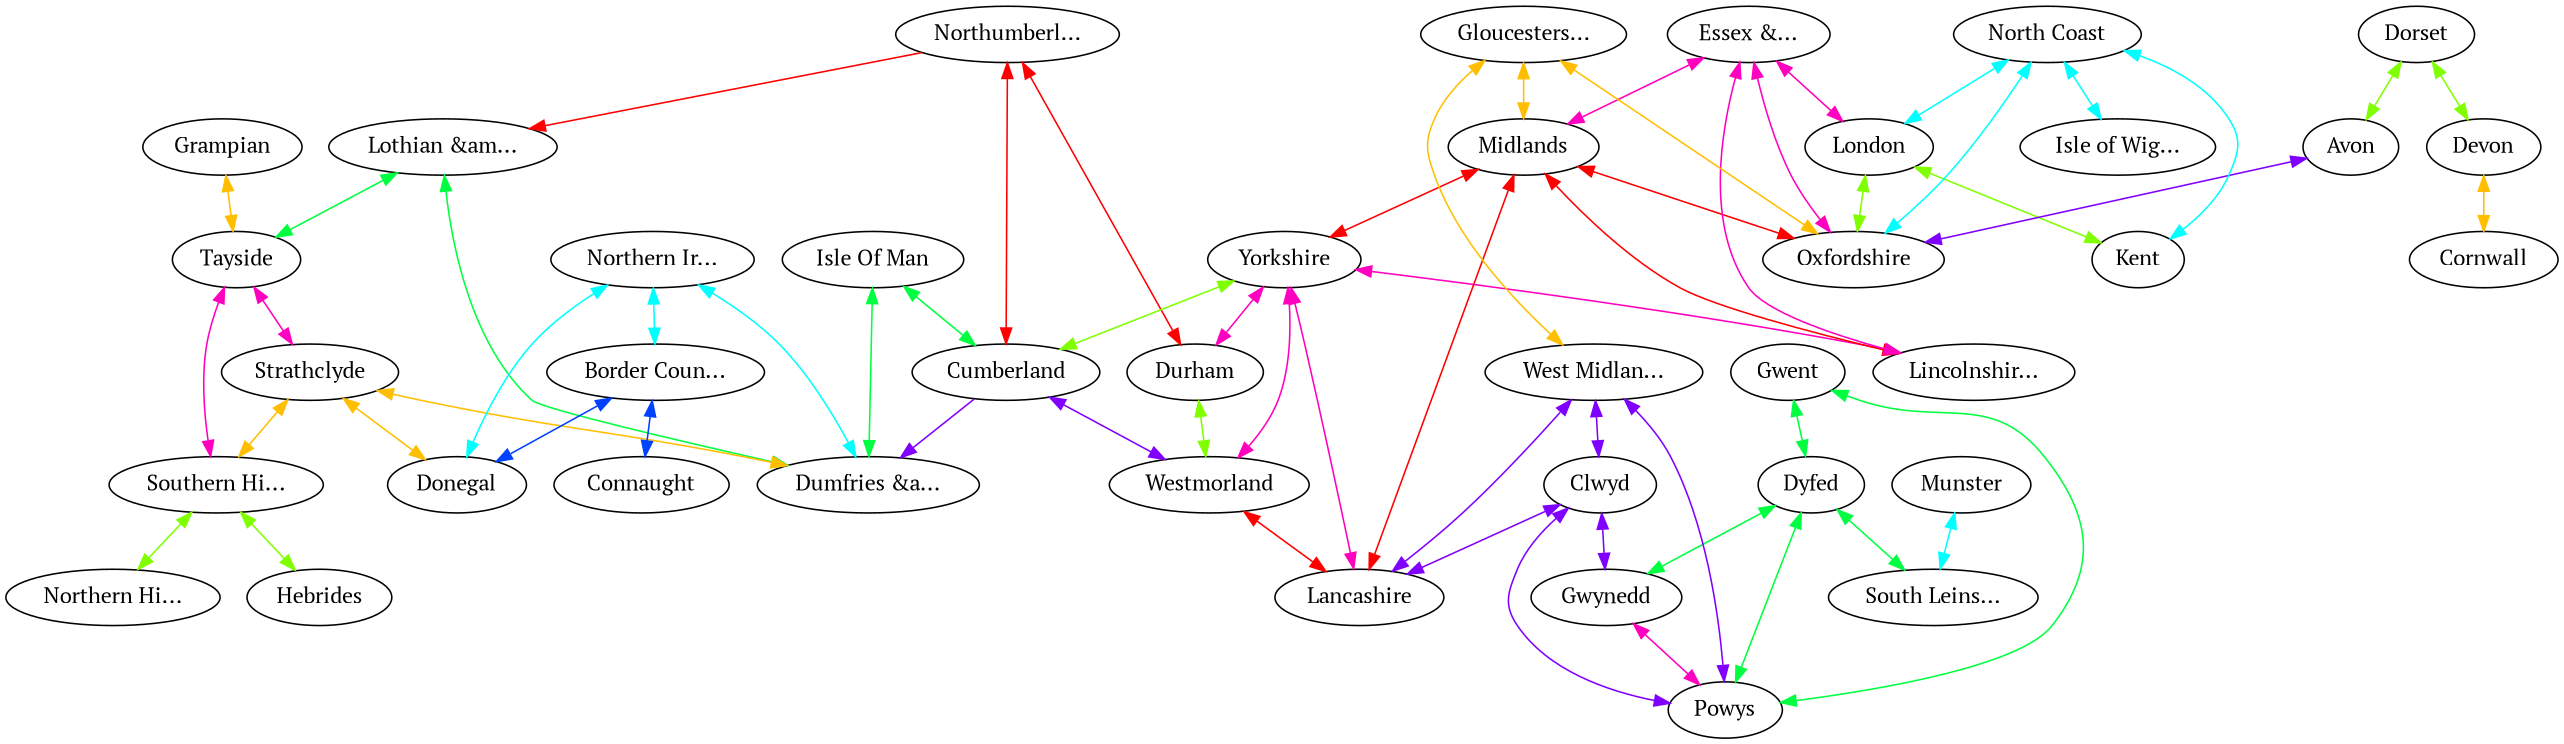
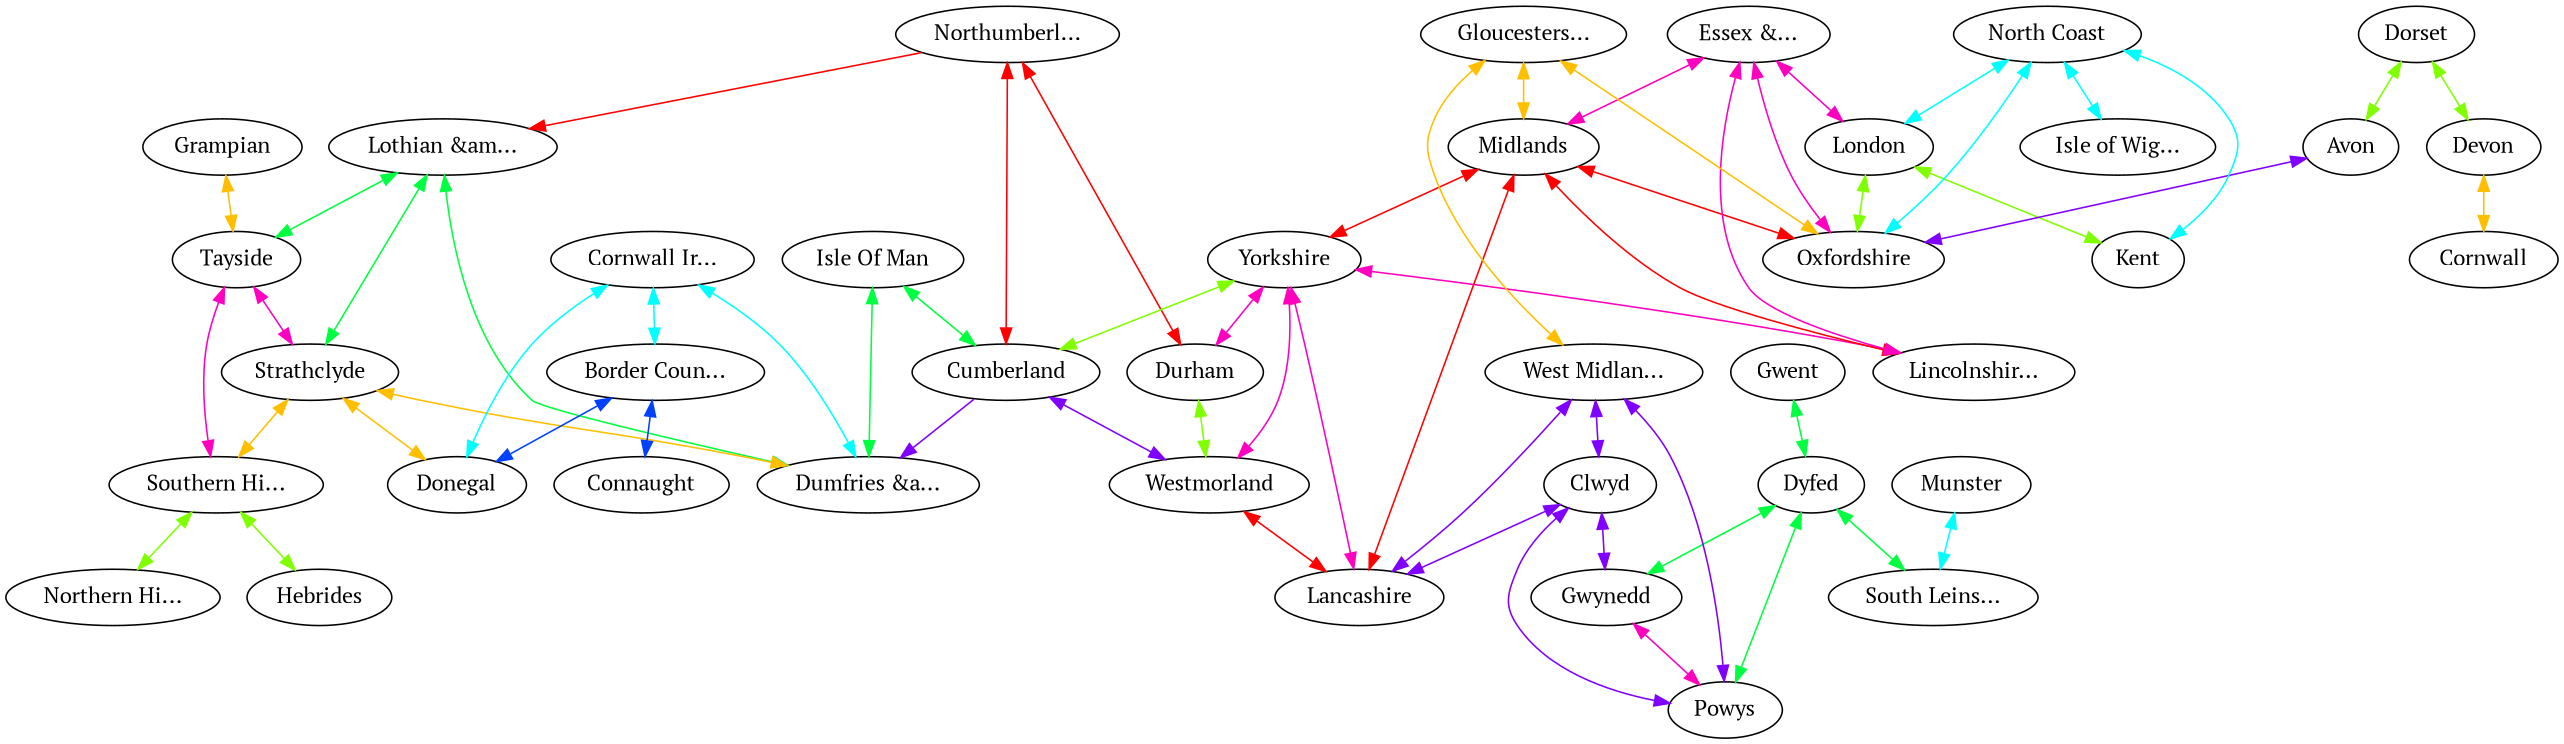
edge "Lothian &am..." -- "Strathclyde": added
node "Northern Ir...": label "Northern Ir..." -> "Cornwall Ir..."
edge "Gwent" -- "Powys": removed
